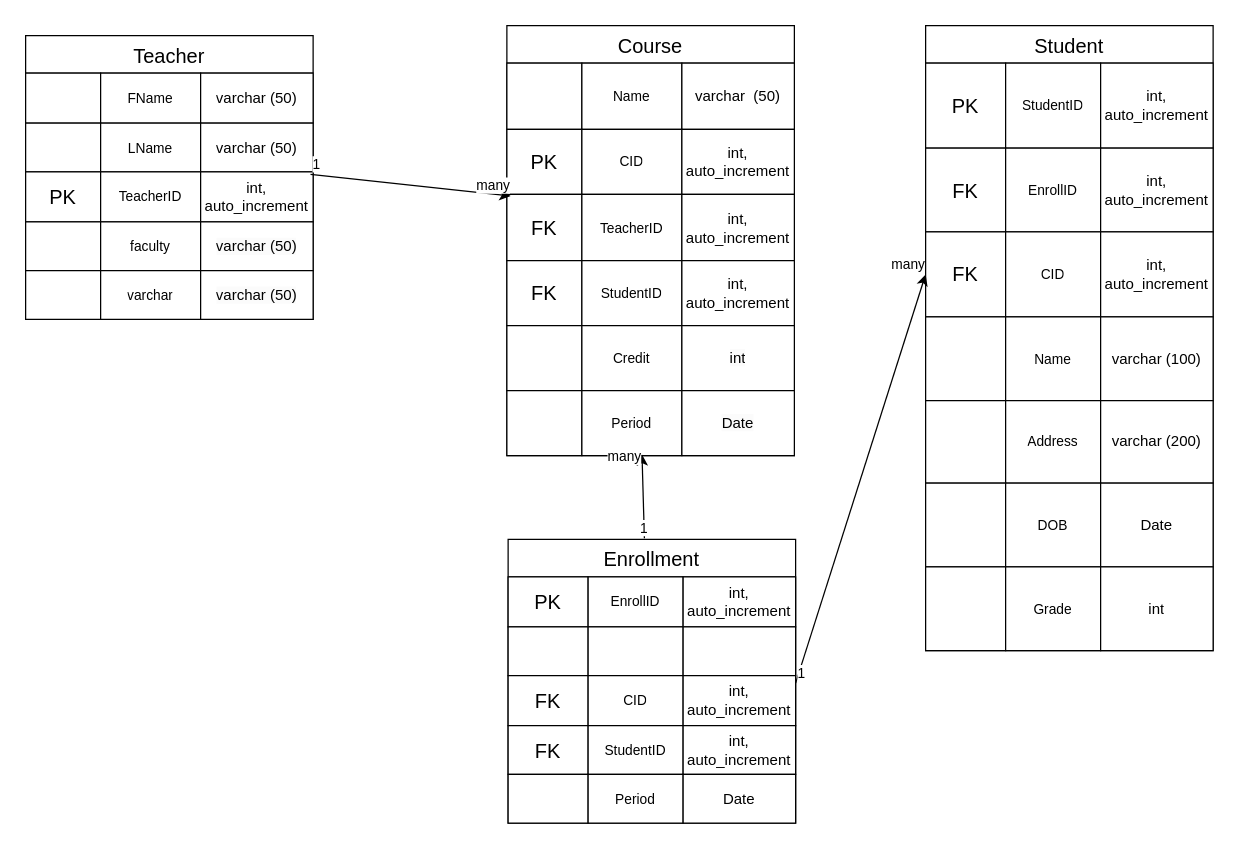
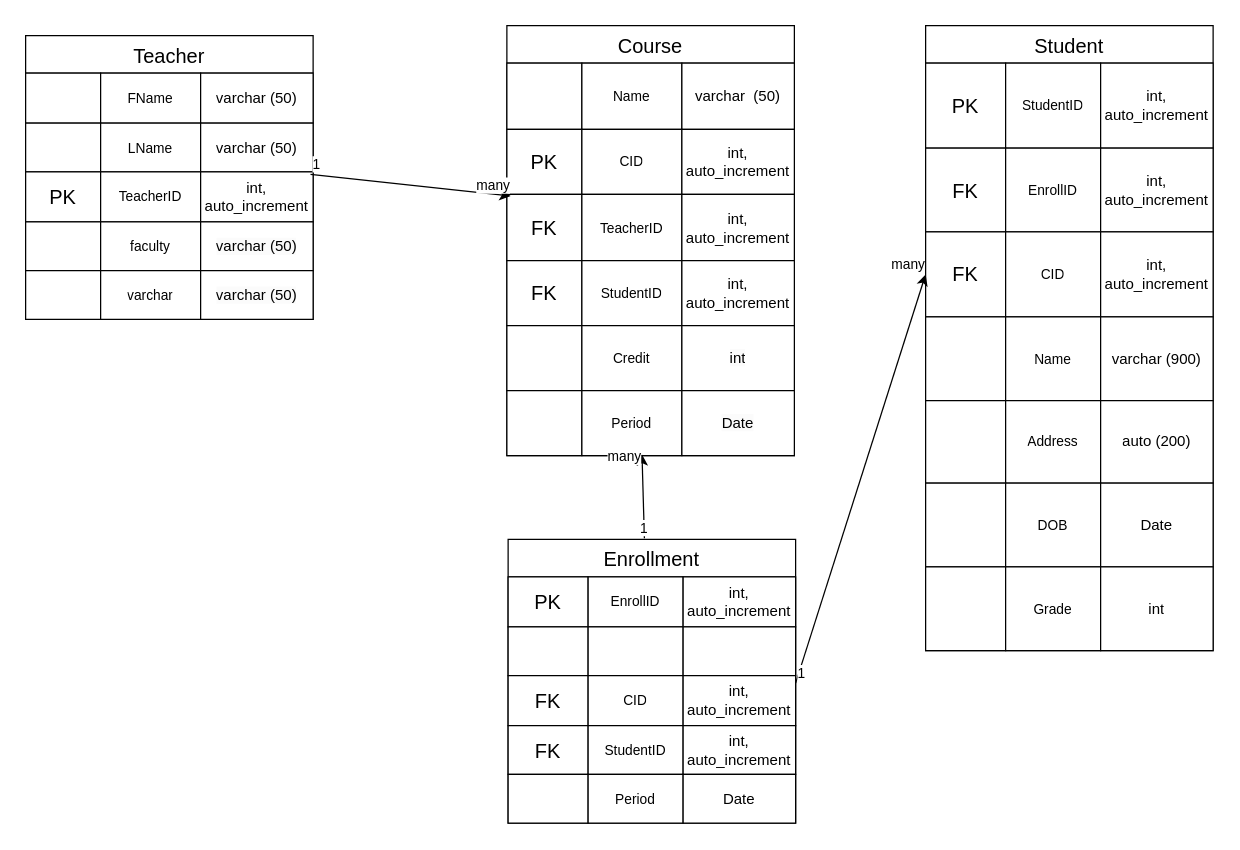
node "varchar (100)": label "varchar (100)" -> "varchar (900)"
node "varchar (200)": label "varchar (200)" -> "auto (200)"
